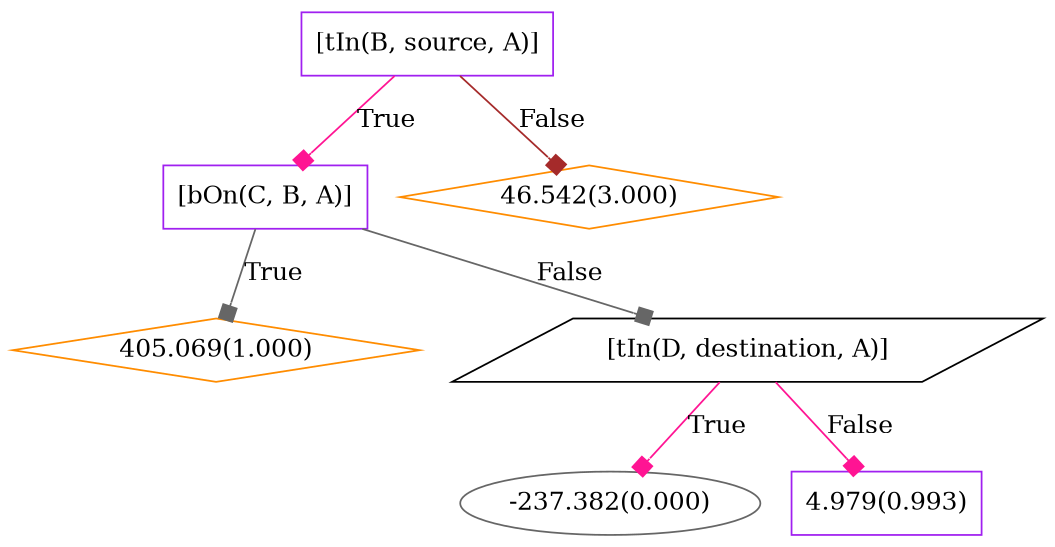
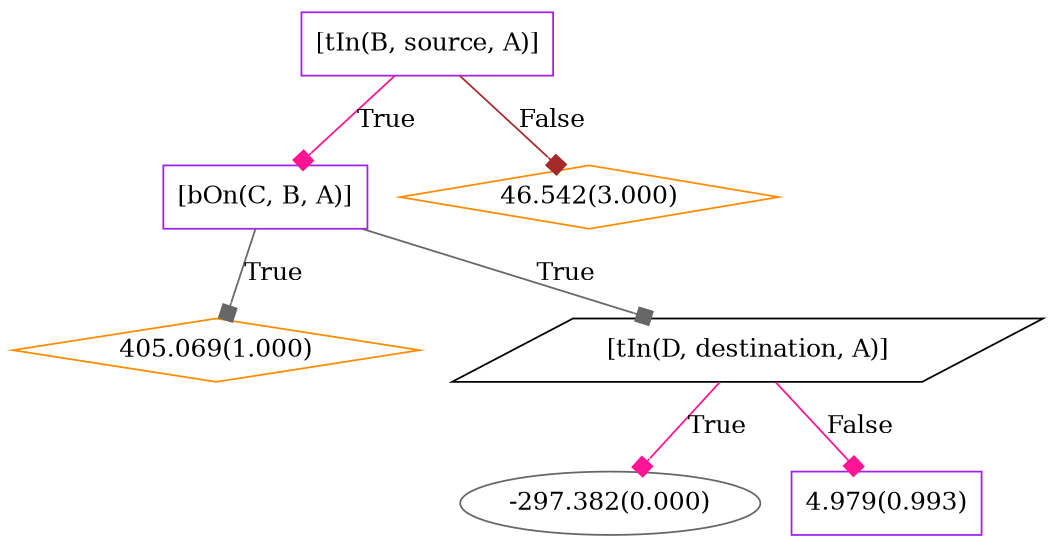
edge "[bOn(C, B, A)]" -> "[tIn(D, destination, A)]": label "False" -> "True"
node "-237.382(0.000)": label "-237.382(0.000)" -> "-297.382(0.000)"
